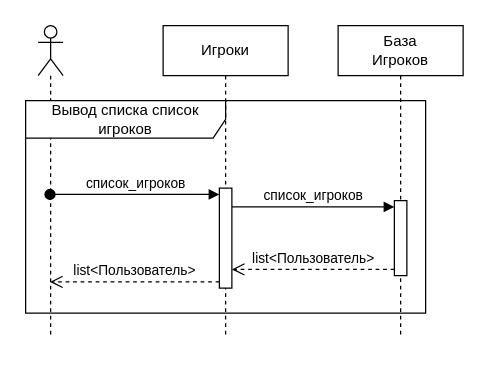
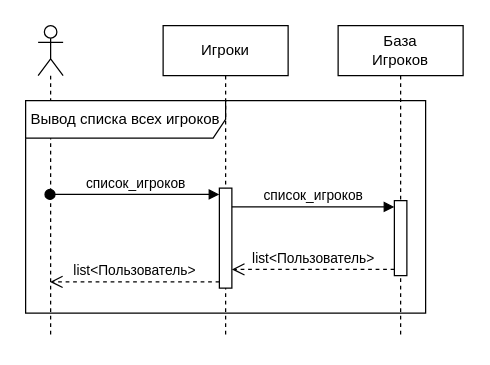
node "Вывод списка список игроков": label "Вывод списка список игроков" -> "Вывод списка всех игроков"
